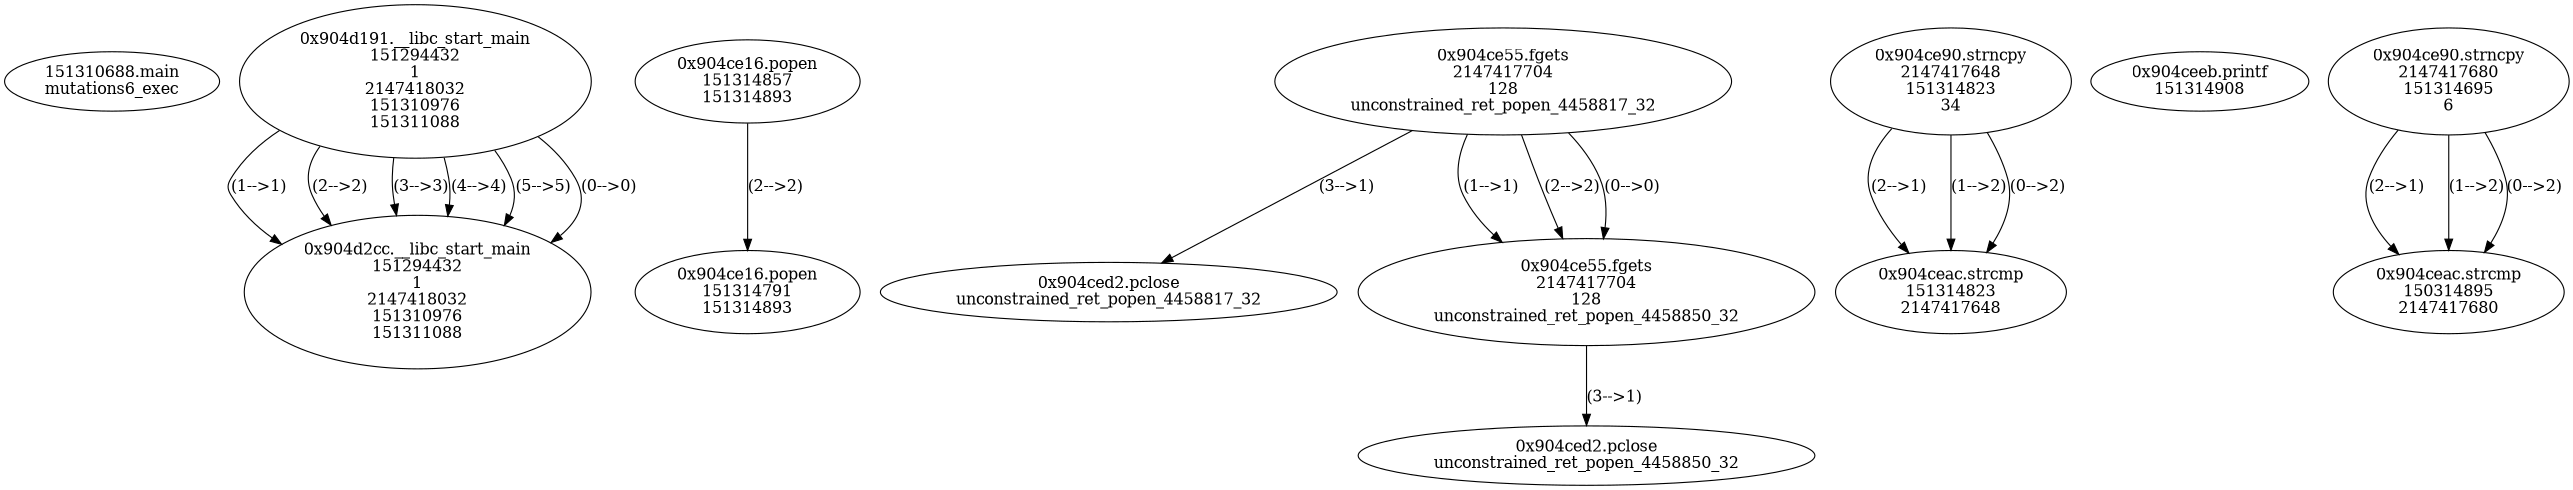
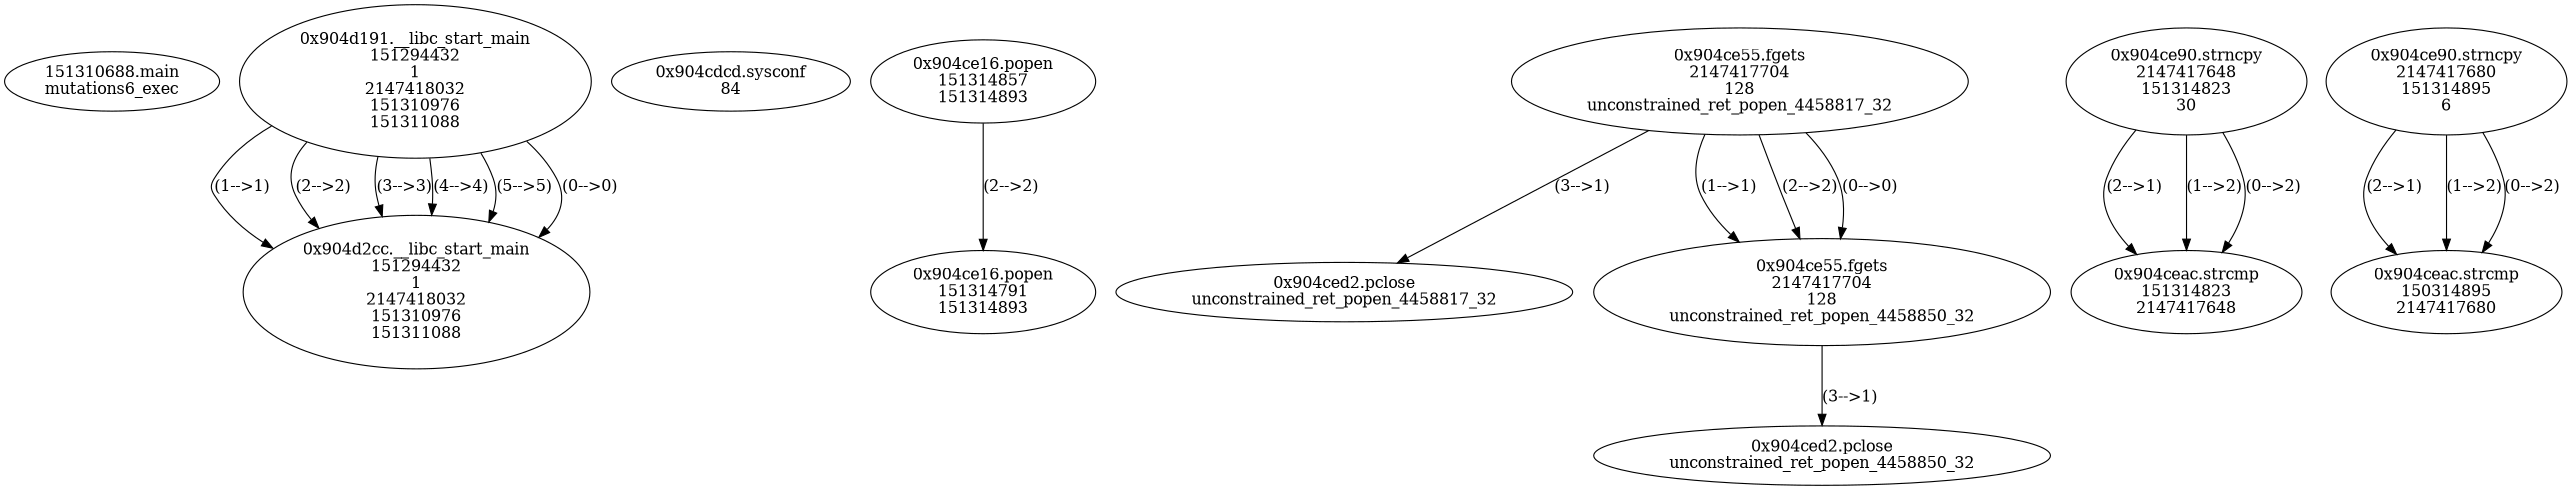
node "0x904cdcd.sysconf 84": added
node "0x904ce90.strncpy 2147417648 151314823 34": label "0x904ce90.strncpy 2147417648 151314823 34" -> "0x904ce90.strncpy 2147417648 151314823 30"
node "0x904ceeb.printf 151314908": removed
node "0x904ce90.strncpy 2147417680 151314695 6": label "0x904ce90.strncpy 2147417680 151314695 6" -> "0x904ce90.strncpy 2147417680 151314895 6"
